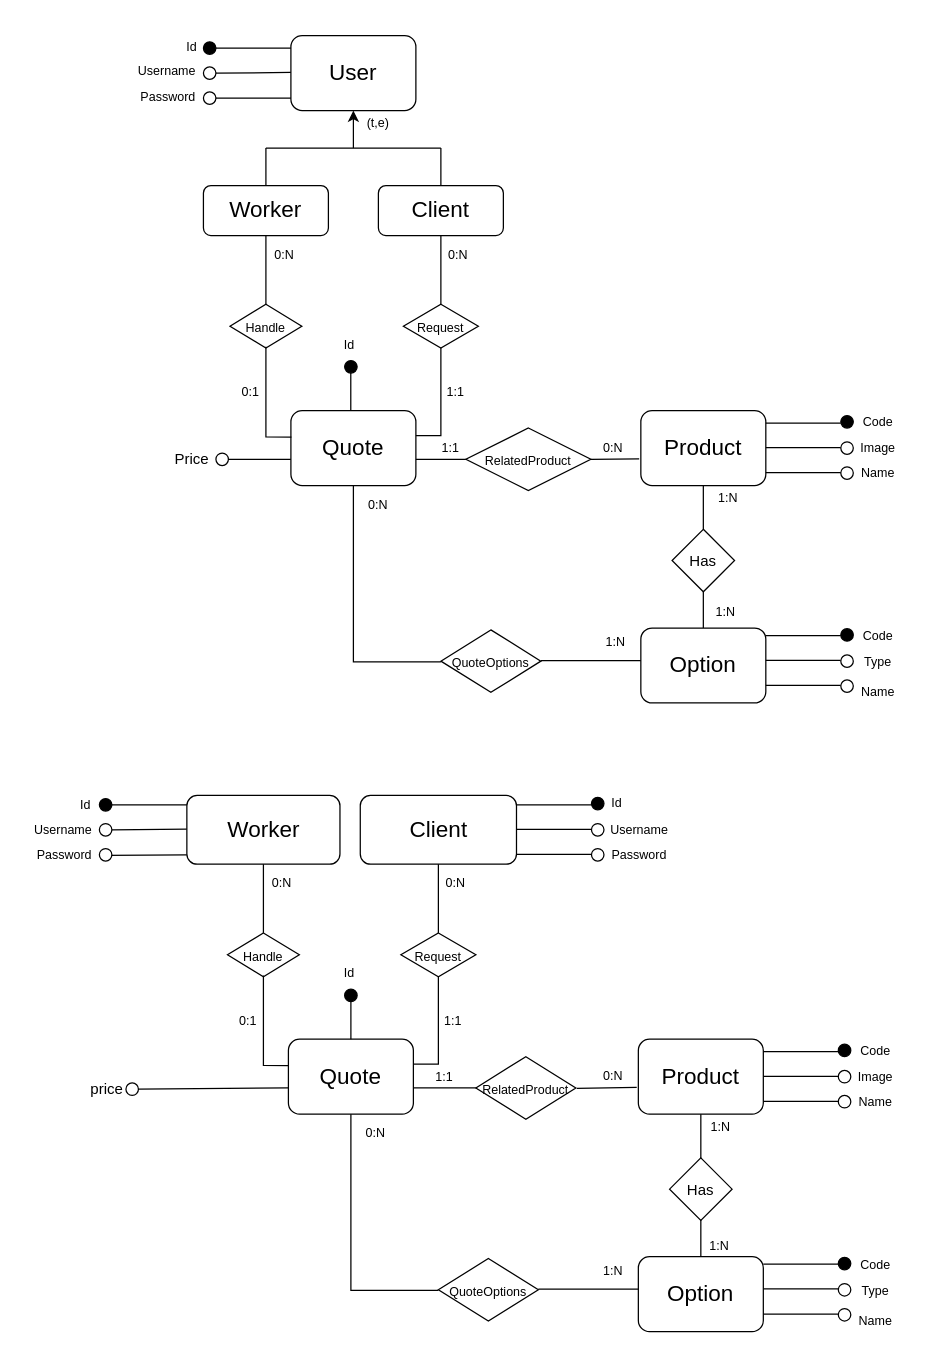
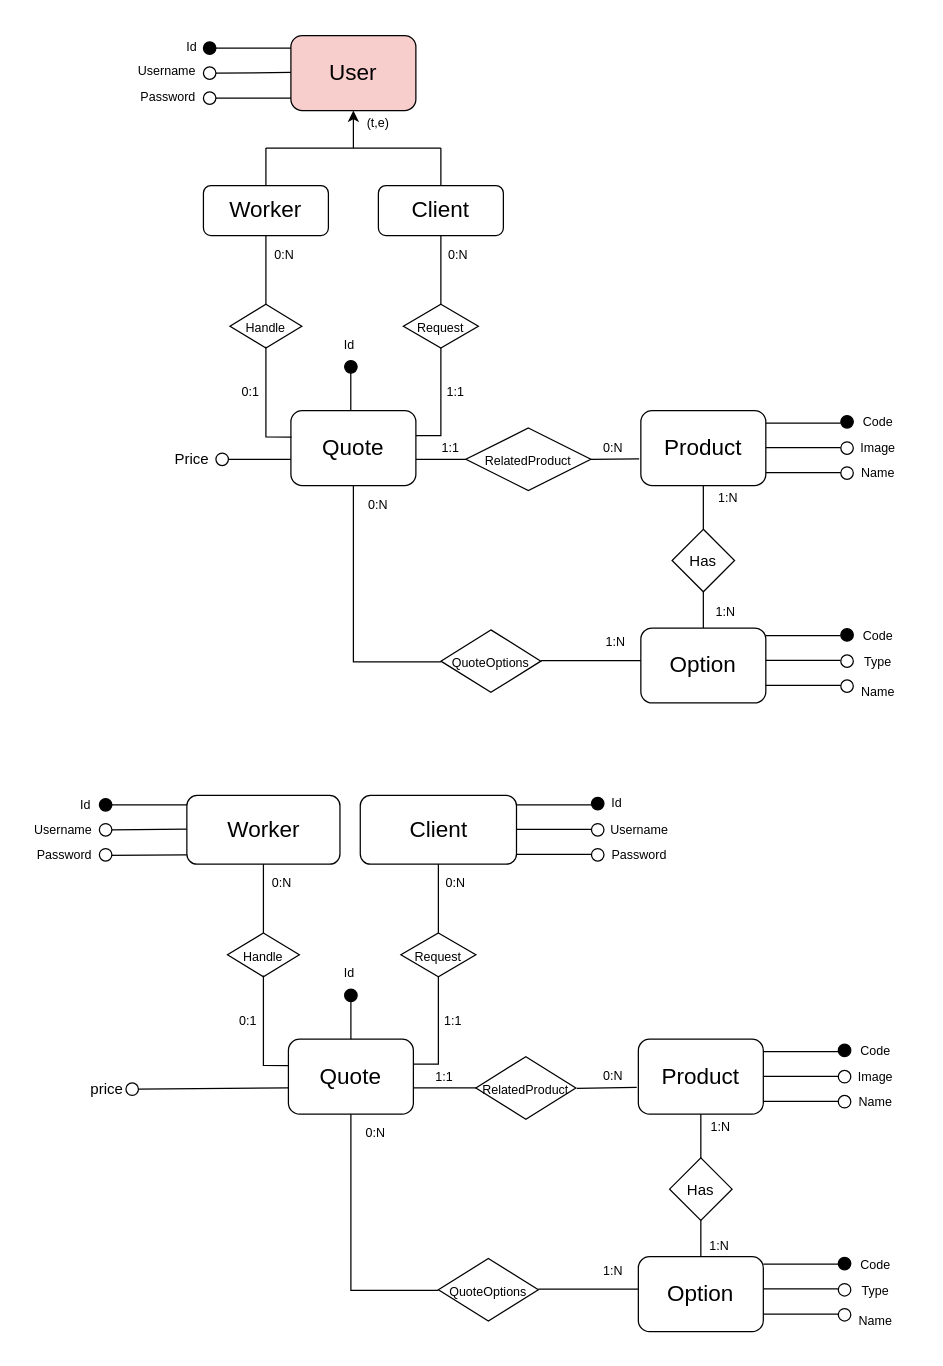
node "User": fillcolor #ffffff -> #f8cecc
